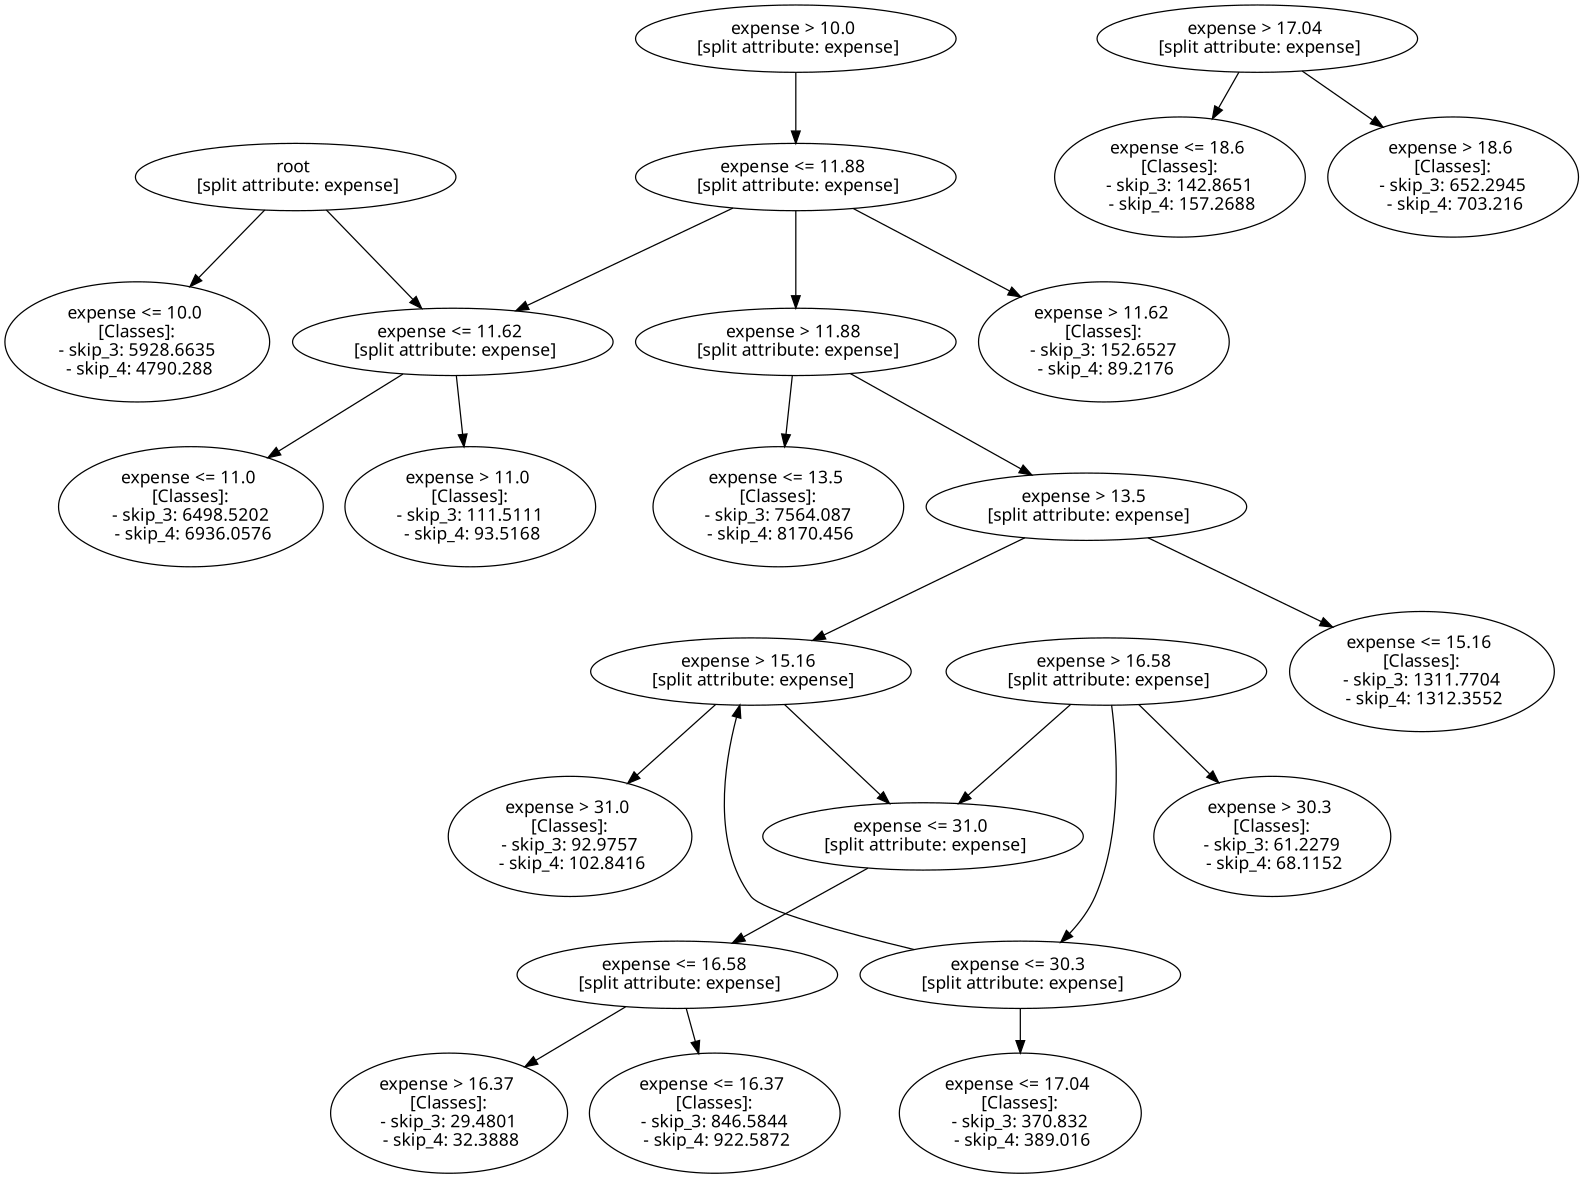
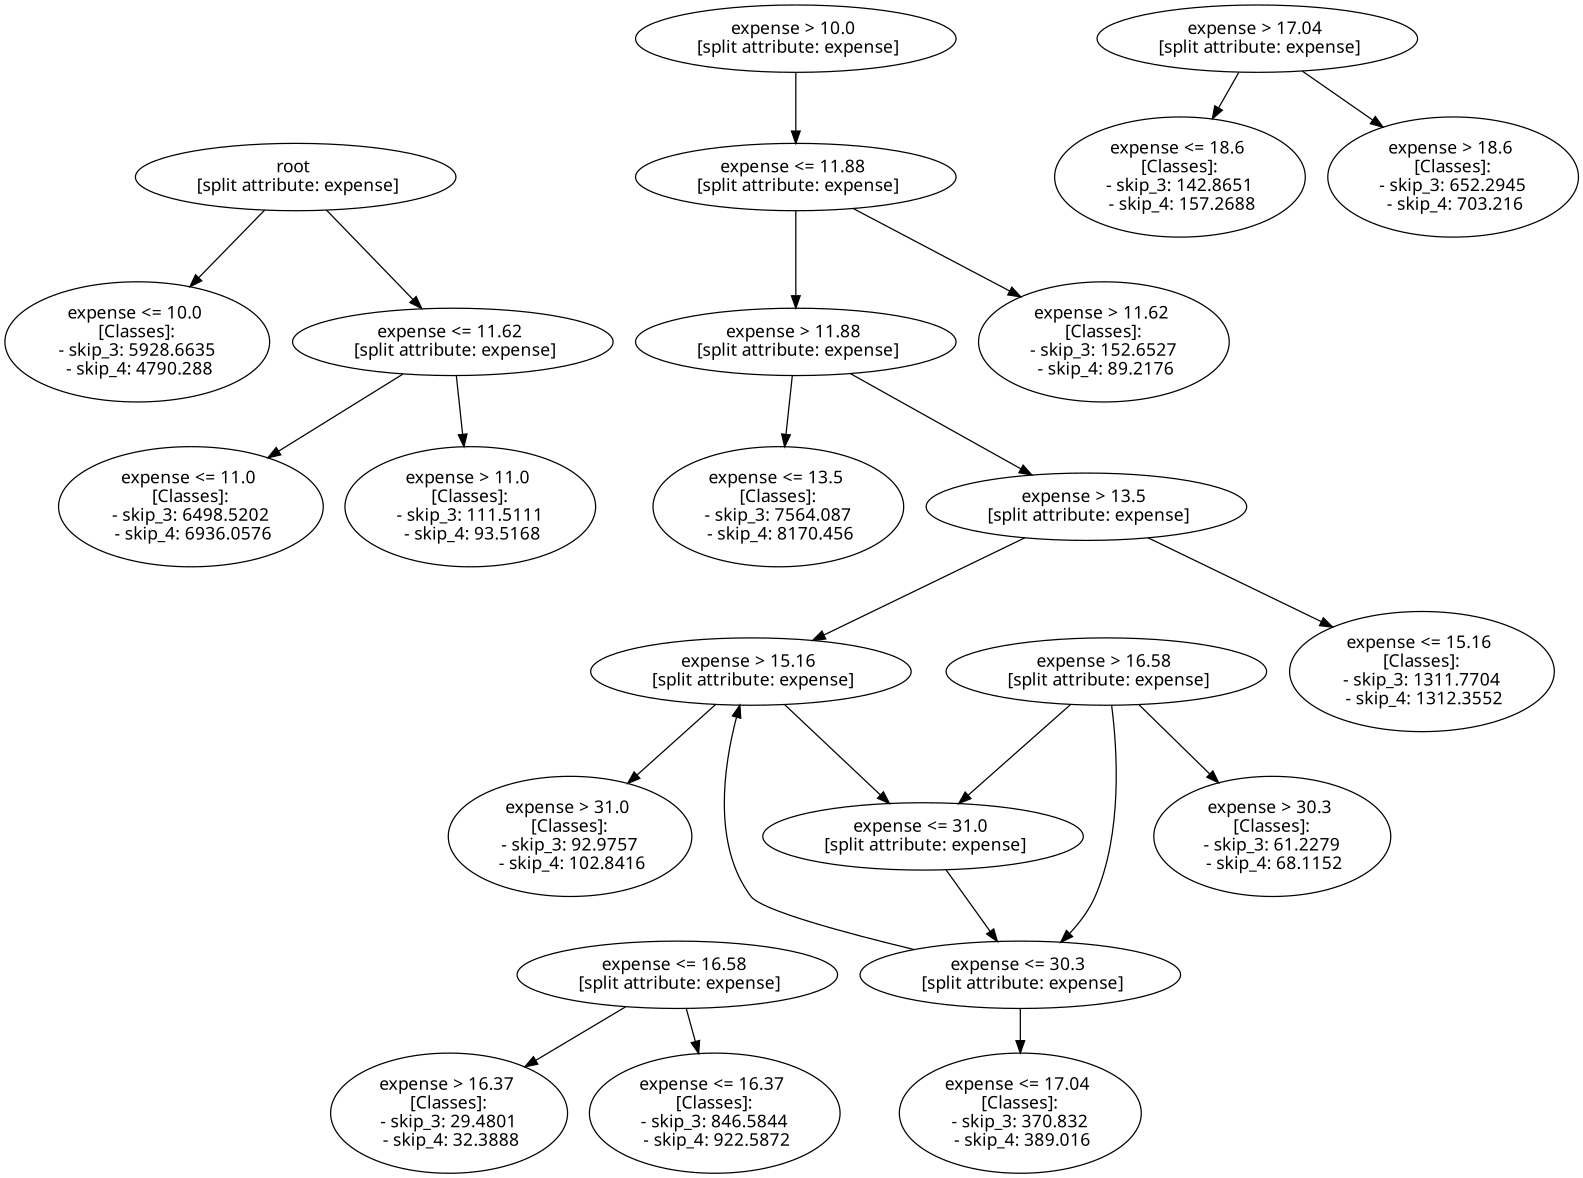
edge "expense <= 11.88 [split attribute: expense]" -> "expense <= 11.62 [split attribute: expense]": removed
edge "expense <= 31.0 [split attribute: expense]" -> "expense <= 16.58 [split attribute: expense]": now "expense <= 31.0 [split attribute: expense]" -> "expense <= 30.3 [split attribute: expense]"
